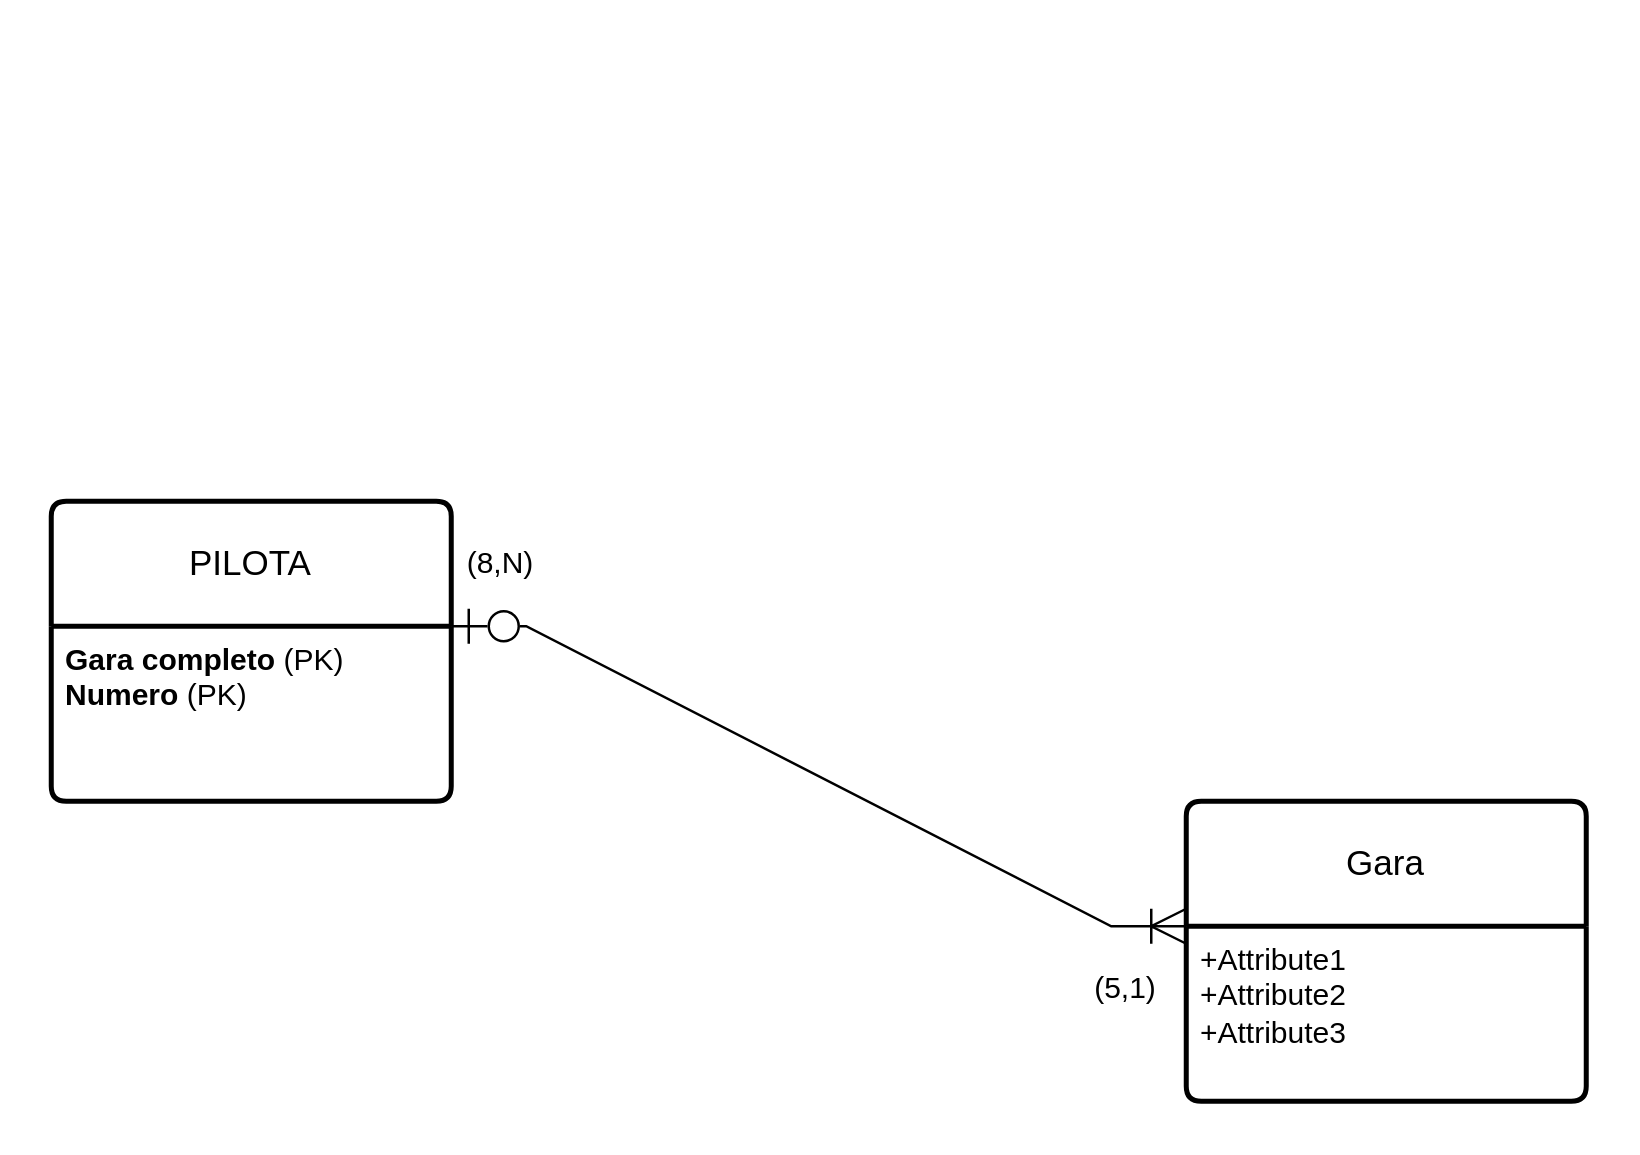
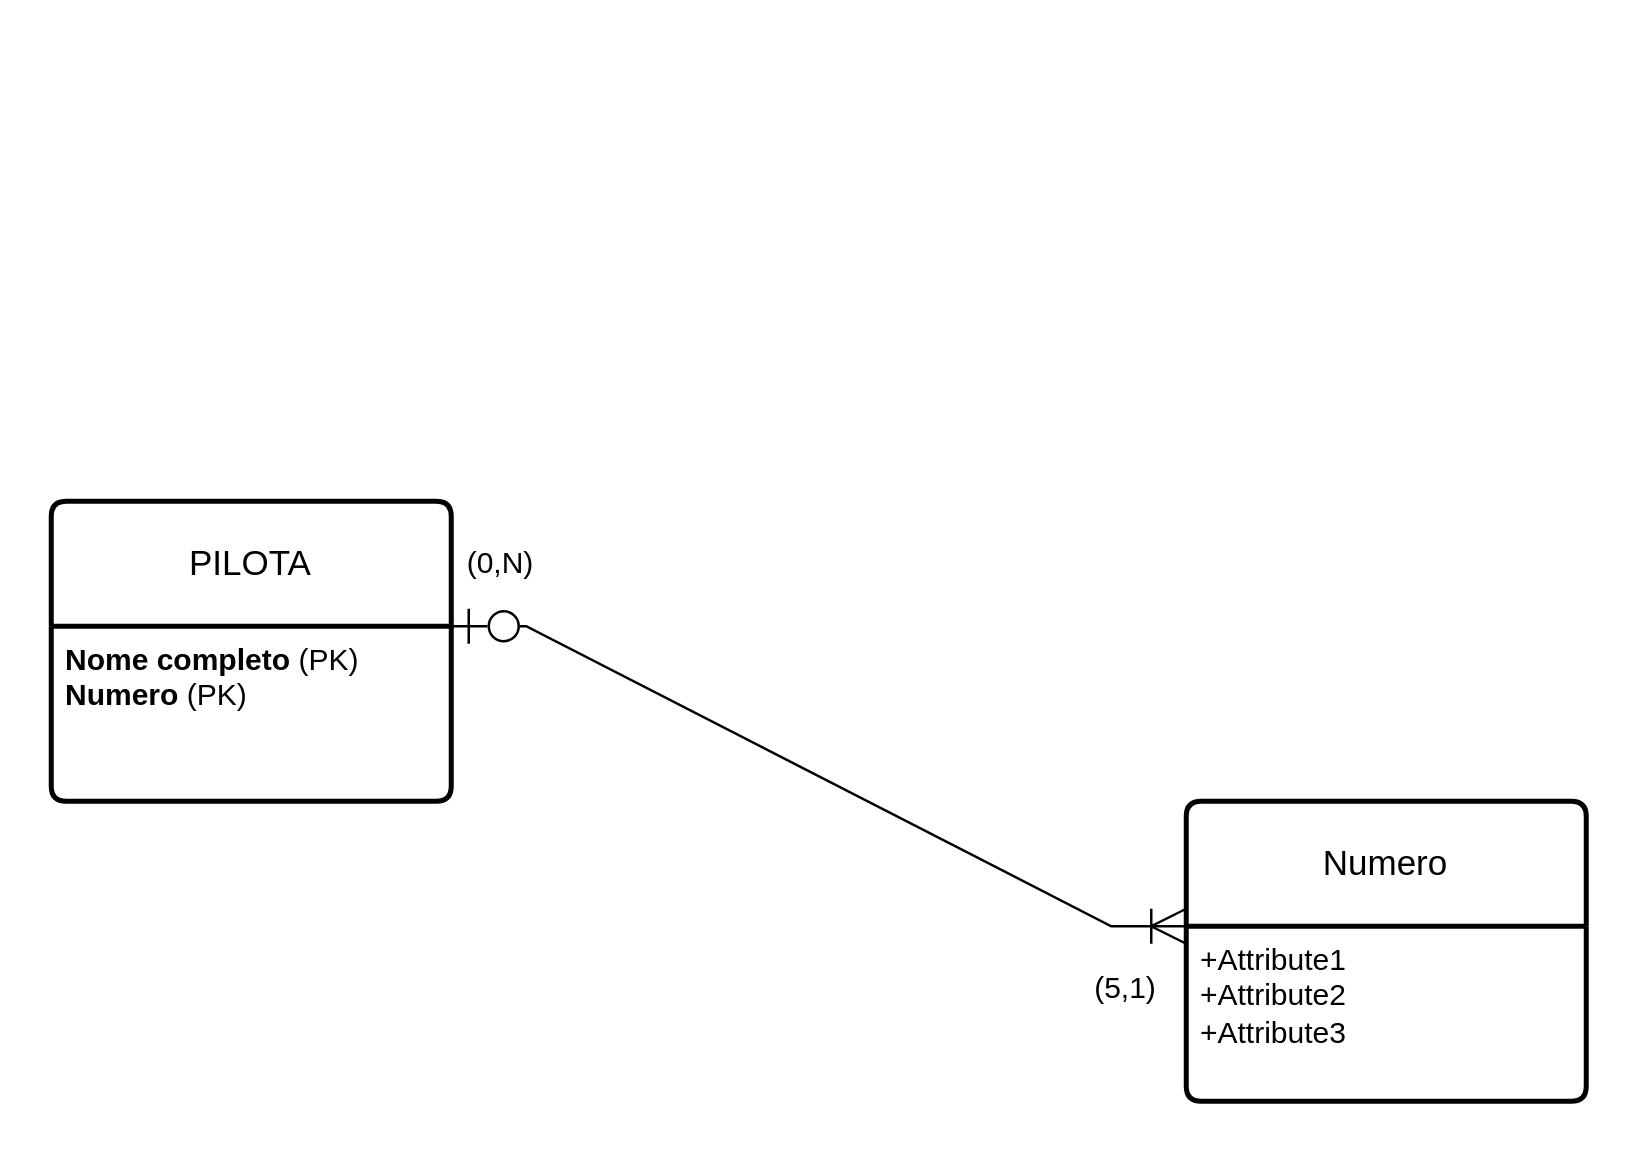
node "(8,N)": label "(8,N)" -> "(0,N)"
node "Gara completo (PK) Numero (PK)": label "Gara completo (PK) Numero (PK)" -> "Nome completo (PK) Numero (PK)"
node "Gara": label "Gara" -> "Numero"
